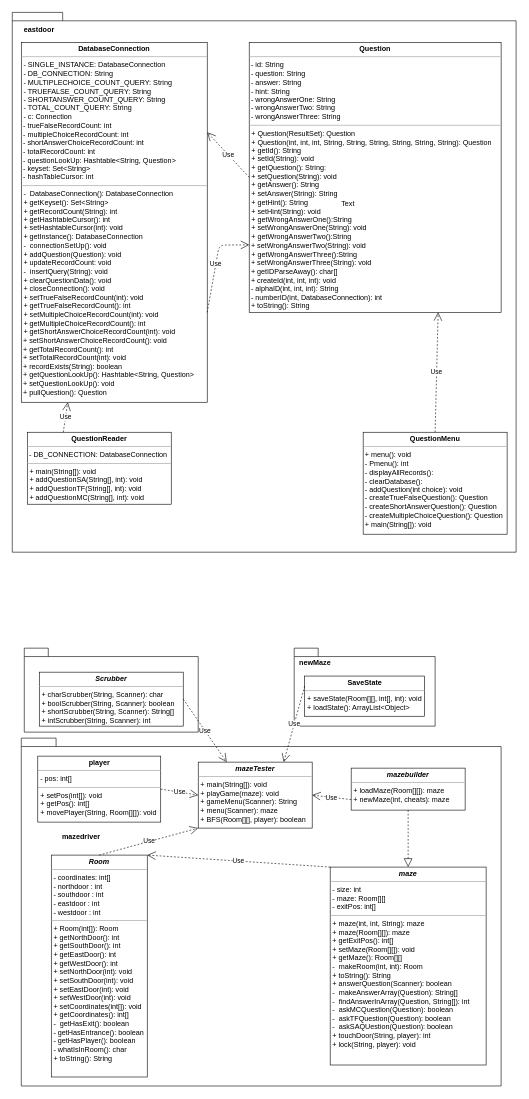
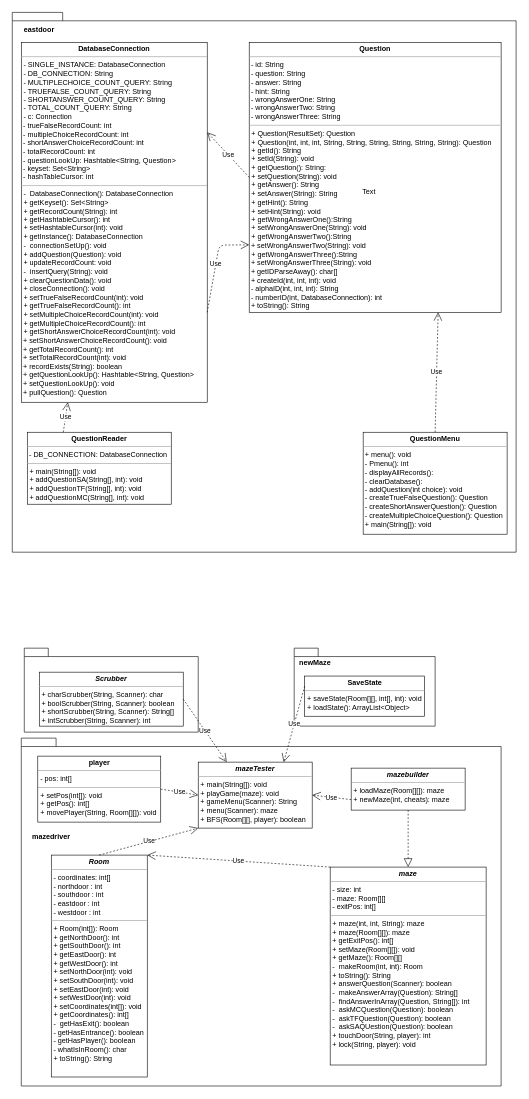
node "Text": moved (348, 204) -> (369, 192)
node "mazedriver": moved (81, 836) -> (51, 836)
